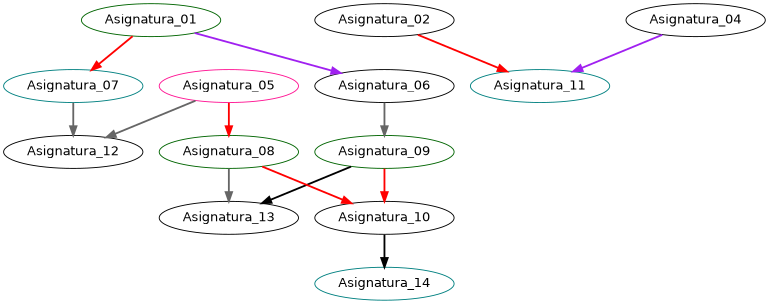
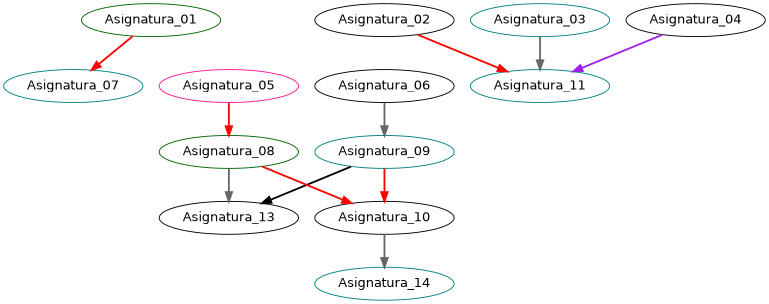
node "Asignatura_03": added
edge "Asignatura_01" -> "Asignatura_06": removed
node "Asignatura_12": removed
node "Asignatura_09": color darkgreen -> teal
edge "Asignatura_10" -> "Asignatura_14": color black -> gray40
